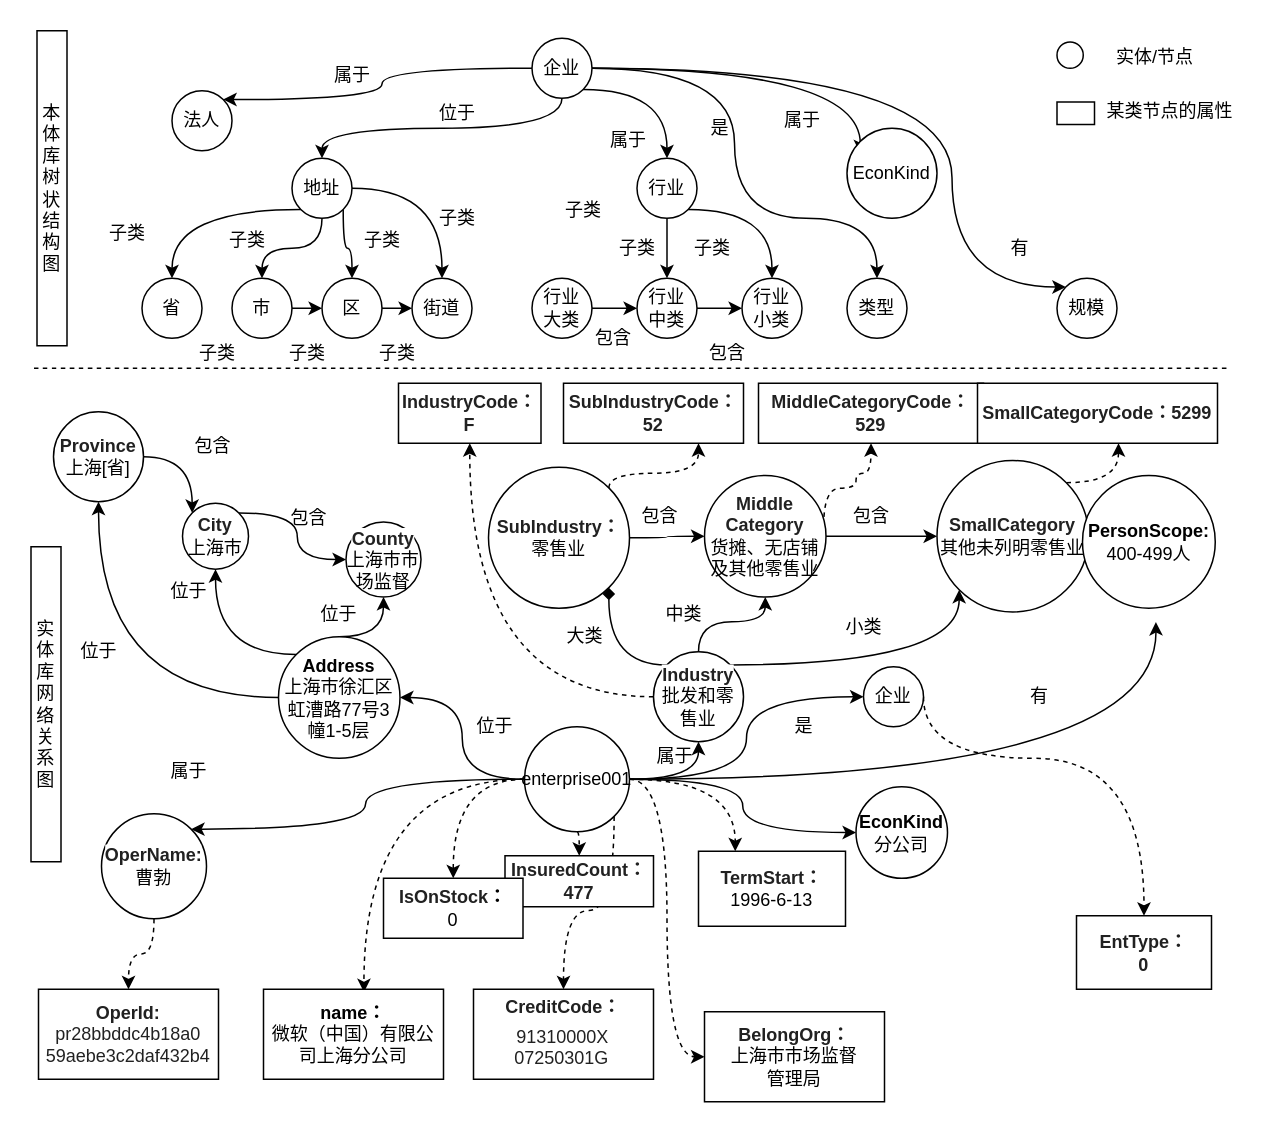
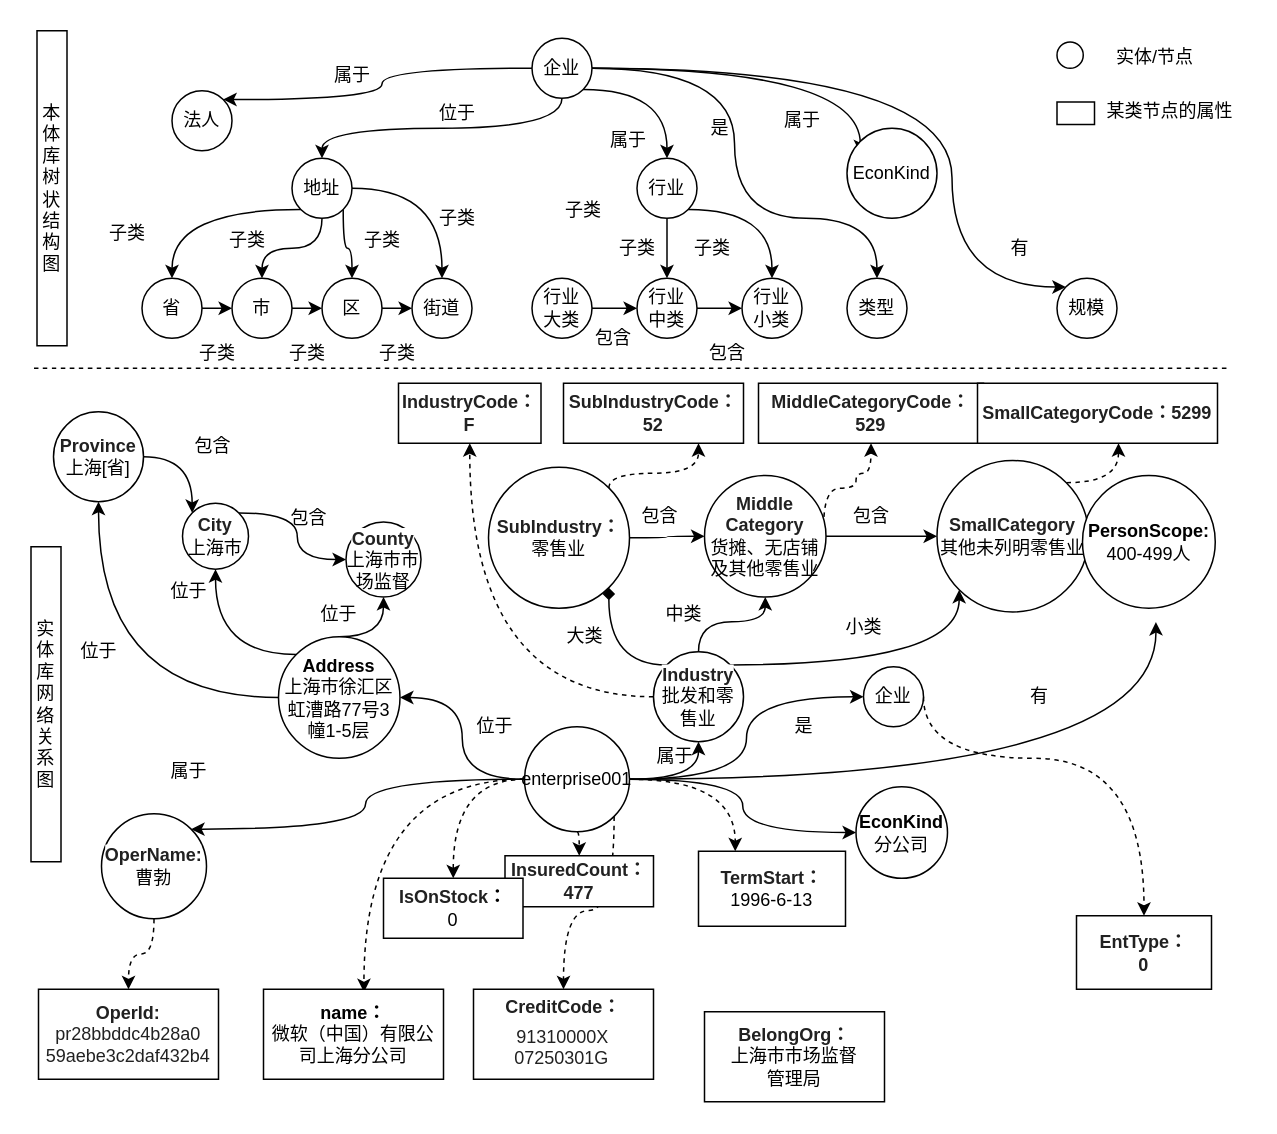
edge "省" -> "市": added
edge "enterprise001" -> "BelongOrg： 上海市市场监督 管理局": removed
node "OperId: pr28bbddc4b18a0 59aebe3c2daf432b4": label "OperId: pr28bbddc4b18a0 59aebe3c2daf432b4" -> "OperId: pr28bbddc4b28a0 59aebe3c2daf432b4"
